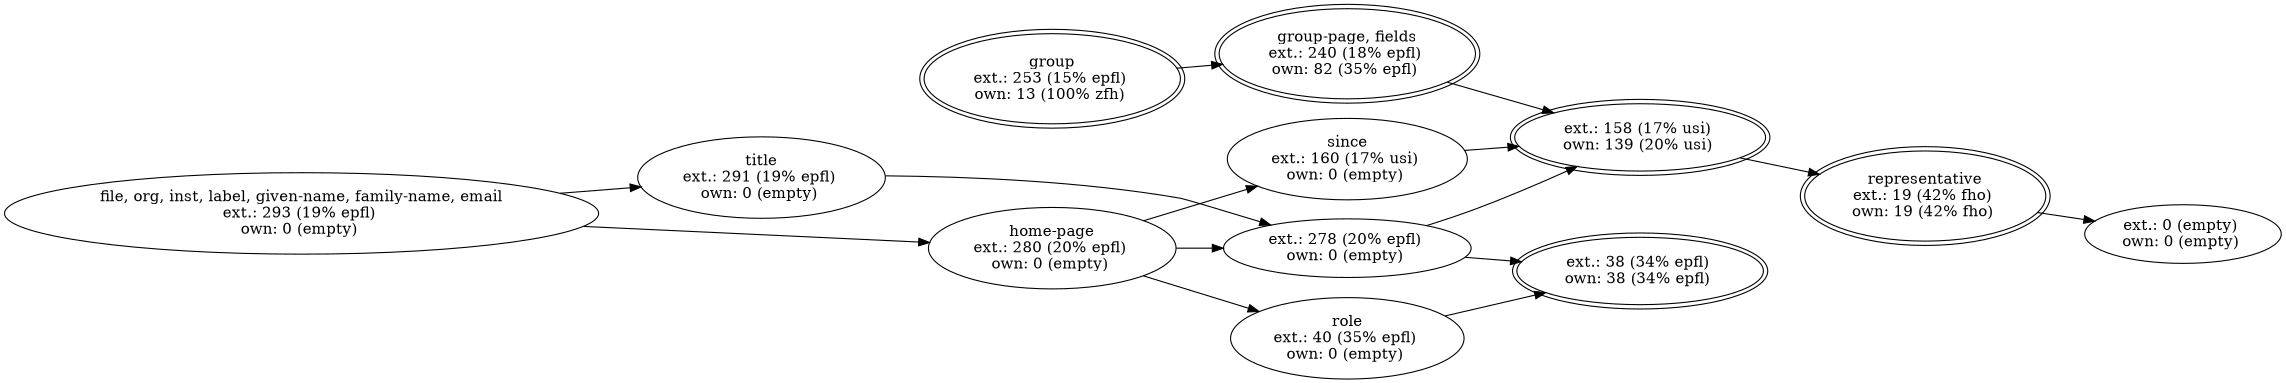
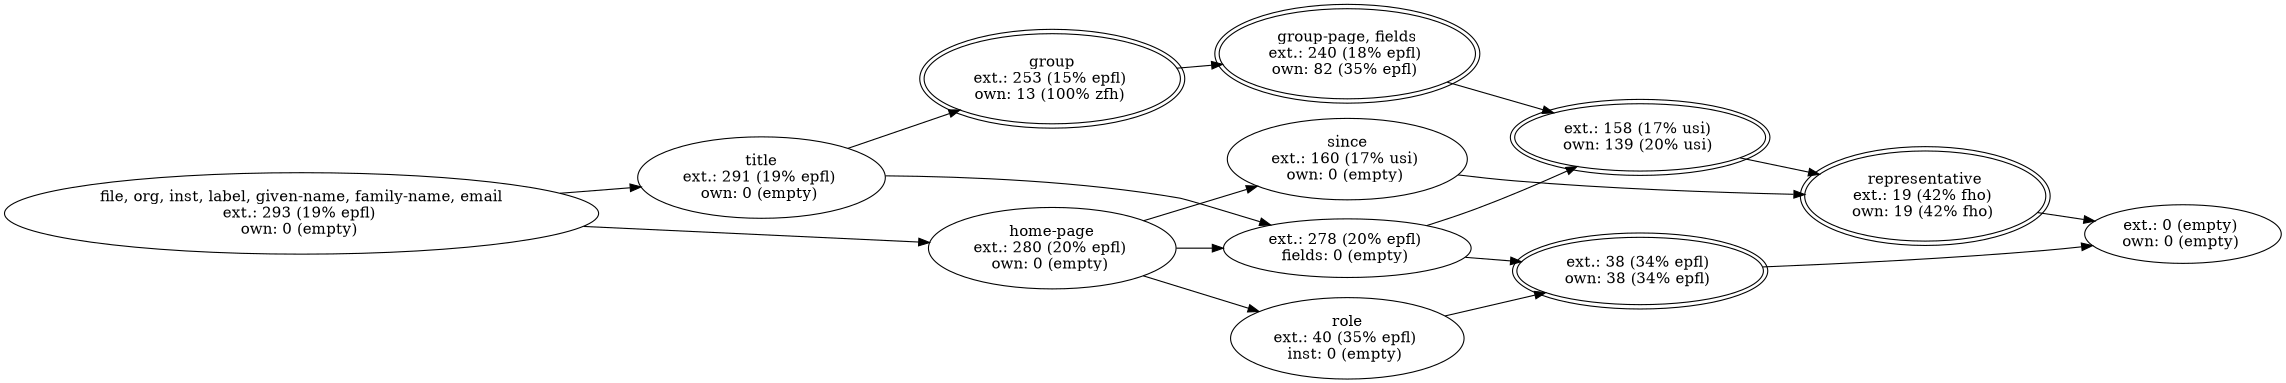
edge "title ext.: 291 (19% epfl) own: 0 (empty)" -> "group ext.: 253 (15% epfl) own: 13 (100% zfh)": added
edge "since ext.: 160 (17% usi) own: 0 (empty)" -> "ext.: 158 (17% usi) own: 139 (20% usi)": now "since ext.: 160 (17% usi) own: 0 (empty)" -> "representative ext.: 19 (42% fho) own: 19 (42% fho)"
node "ext.: 278 (20% epfl) own: 0 (empty)": label "ext.: 278 (20% epfl) own: 0 (empty)" -> "ext.: 278 (20% epfl) fields: 0 (empty)"
edge "ext.: 38 (34% epfl) own: 38 (34% epfl)" -> "ext.: 0 (empty) own: 0 (empty)": added
node "role ext.: 40 (35% epfl) own: 0 (empty)": label "role ext.: 40 (35% epfl) own: 0 (empty)" -> "role ext.: 40 (35% epfl) inst: 0 (empty)"
